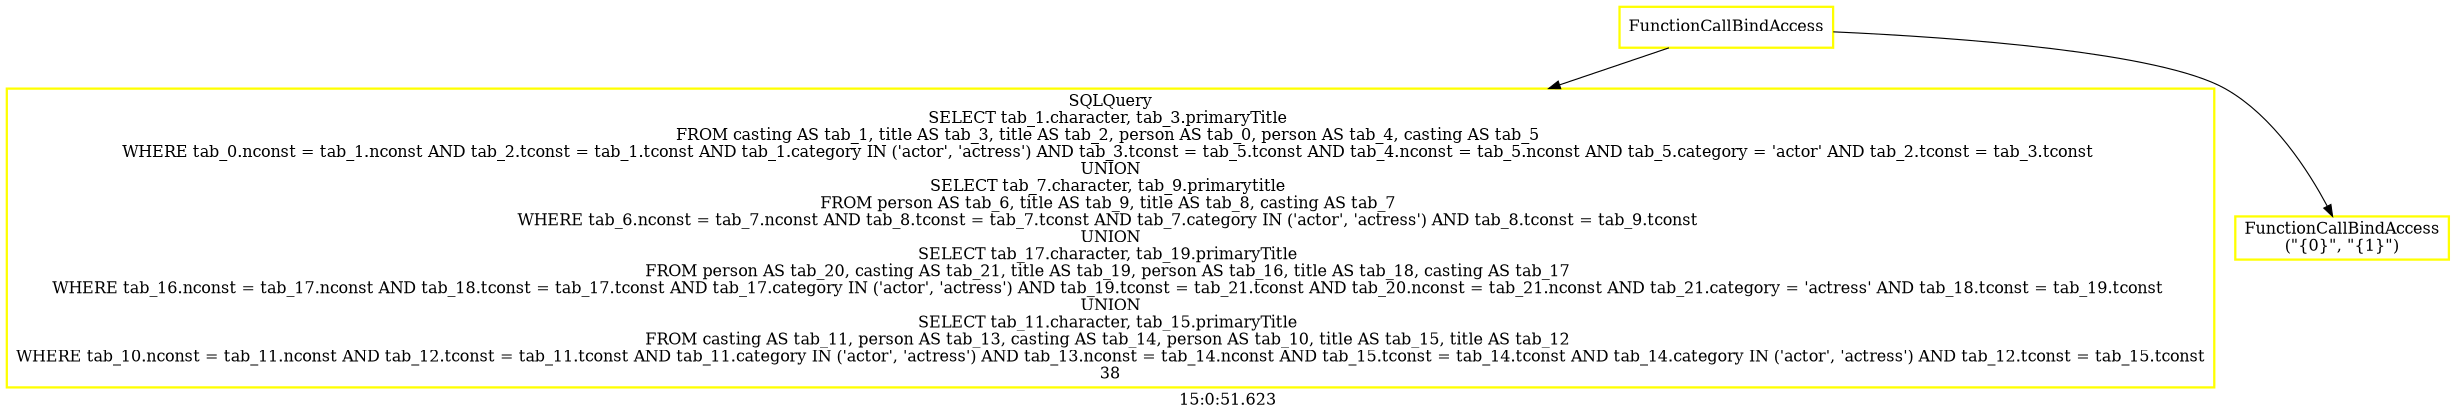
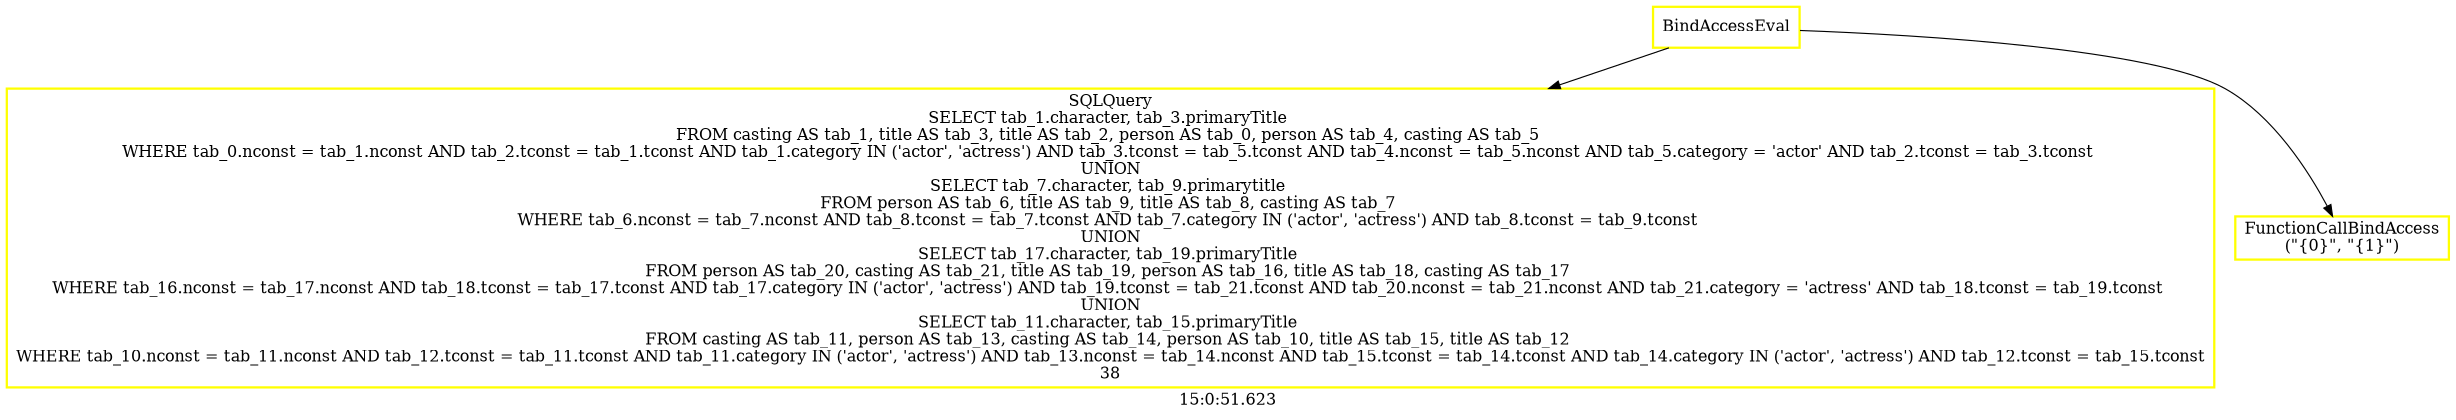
node "FunctionCallBindAccess": label "FunctionCallBindAccess" -> "BindAccessEval"
